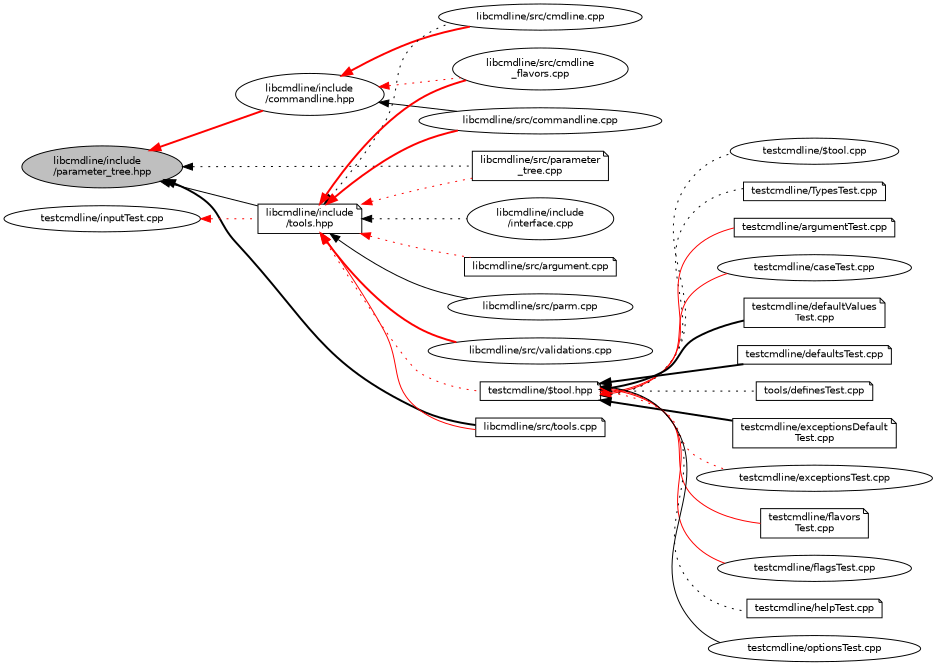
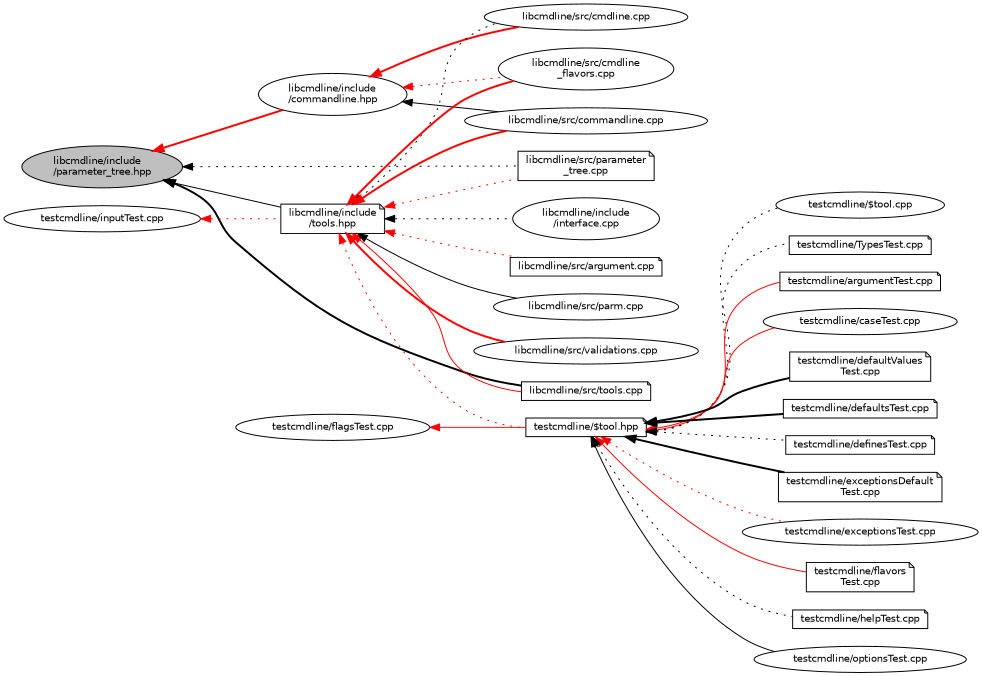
node "tools/definesTest.cpp": label "tools/definesTest.cpp" -> "testcmdline/definesTest.cpp"
edge "testcmdline/flagsTest.cpp" -> "testcmdline/$tool.hpp": reversed
